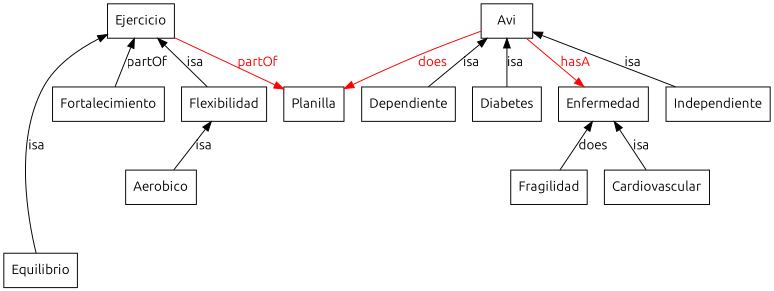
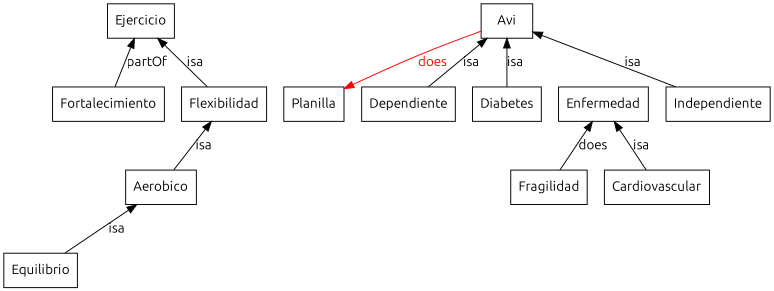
edge "Avi" -> "Enfermedad": removed, label "hasA"
edge "Ejercicio" -> "Planilla": removed, label "partOf"
edge "Equilibrio" -> "Ejercicio": now "Equilibrio" -> "Aerobico"
